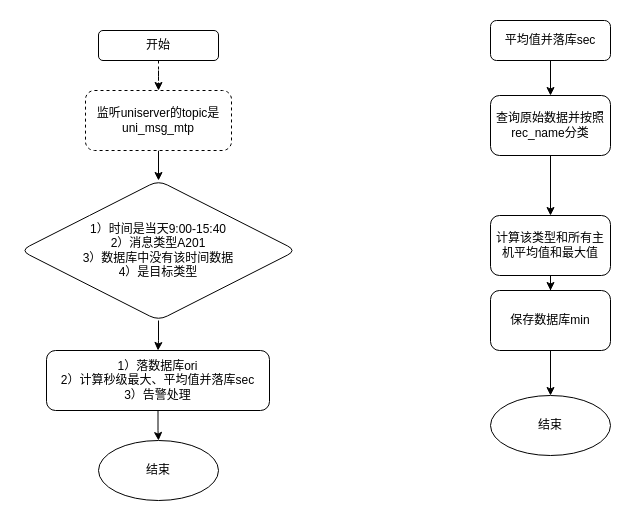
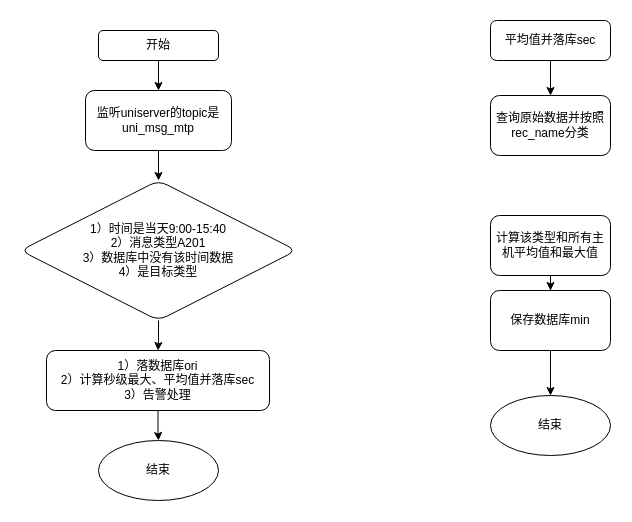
edge "开始" -> "监听uniserver的topic是 uni_msg_mtp": style dashed -> solid
node "监听uniserver的topic是 uni_msg_mtp": style dashed -> solid
edge "查询原始数据并按照rec_name分类" -> "计算该类型和所有主机平均值和最大值": removed
